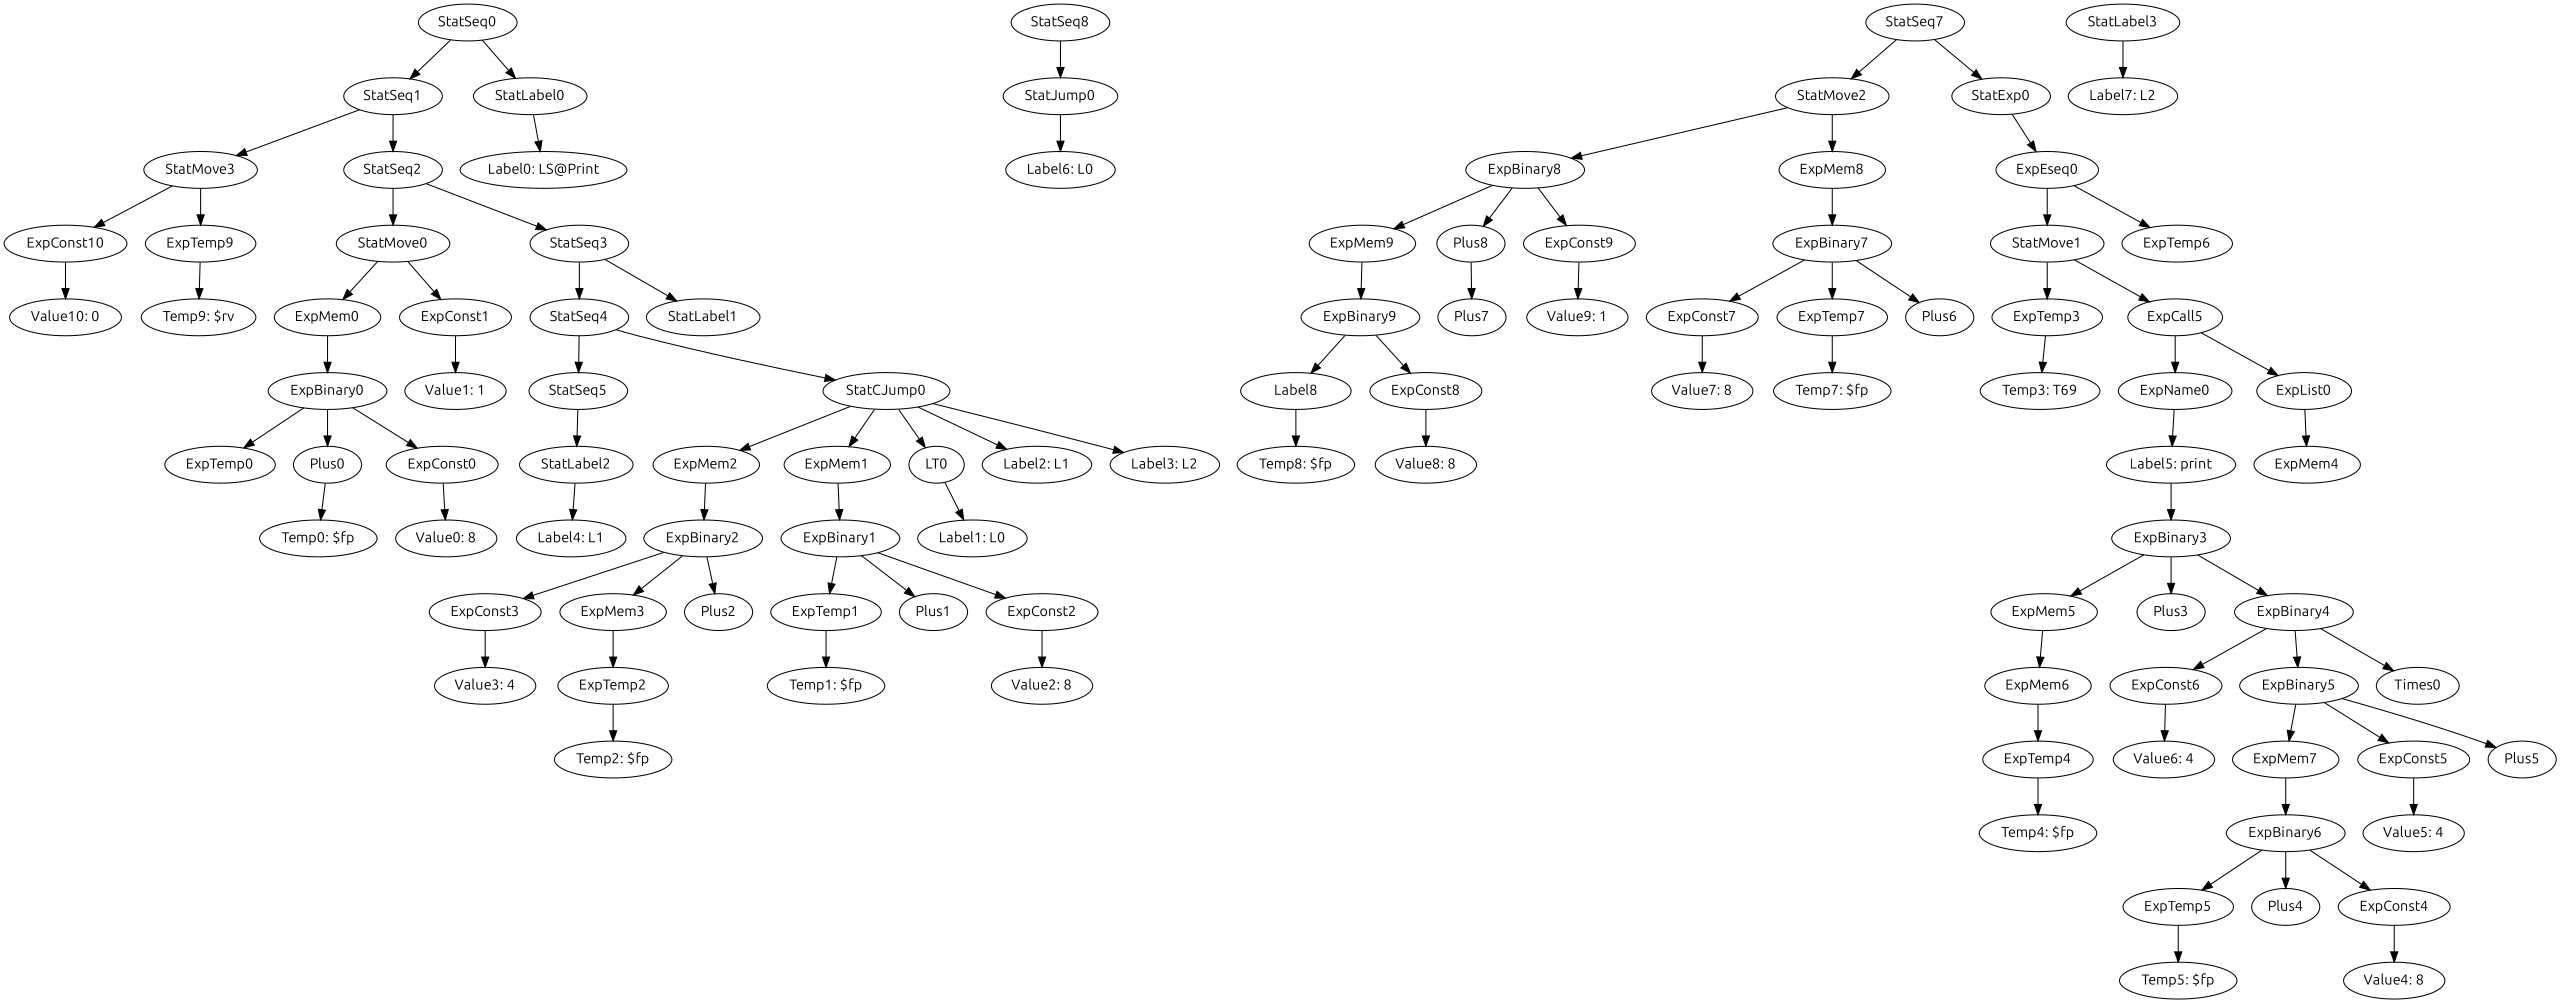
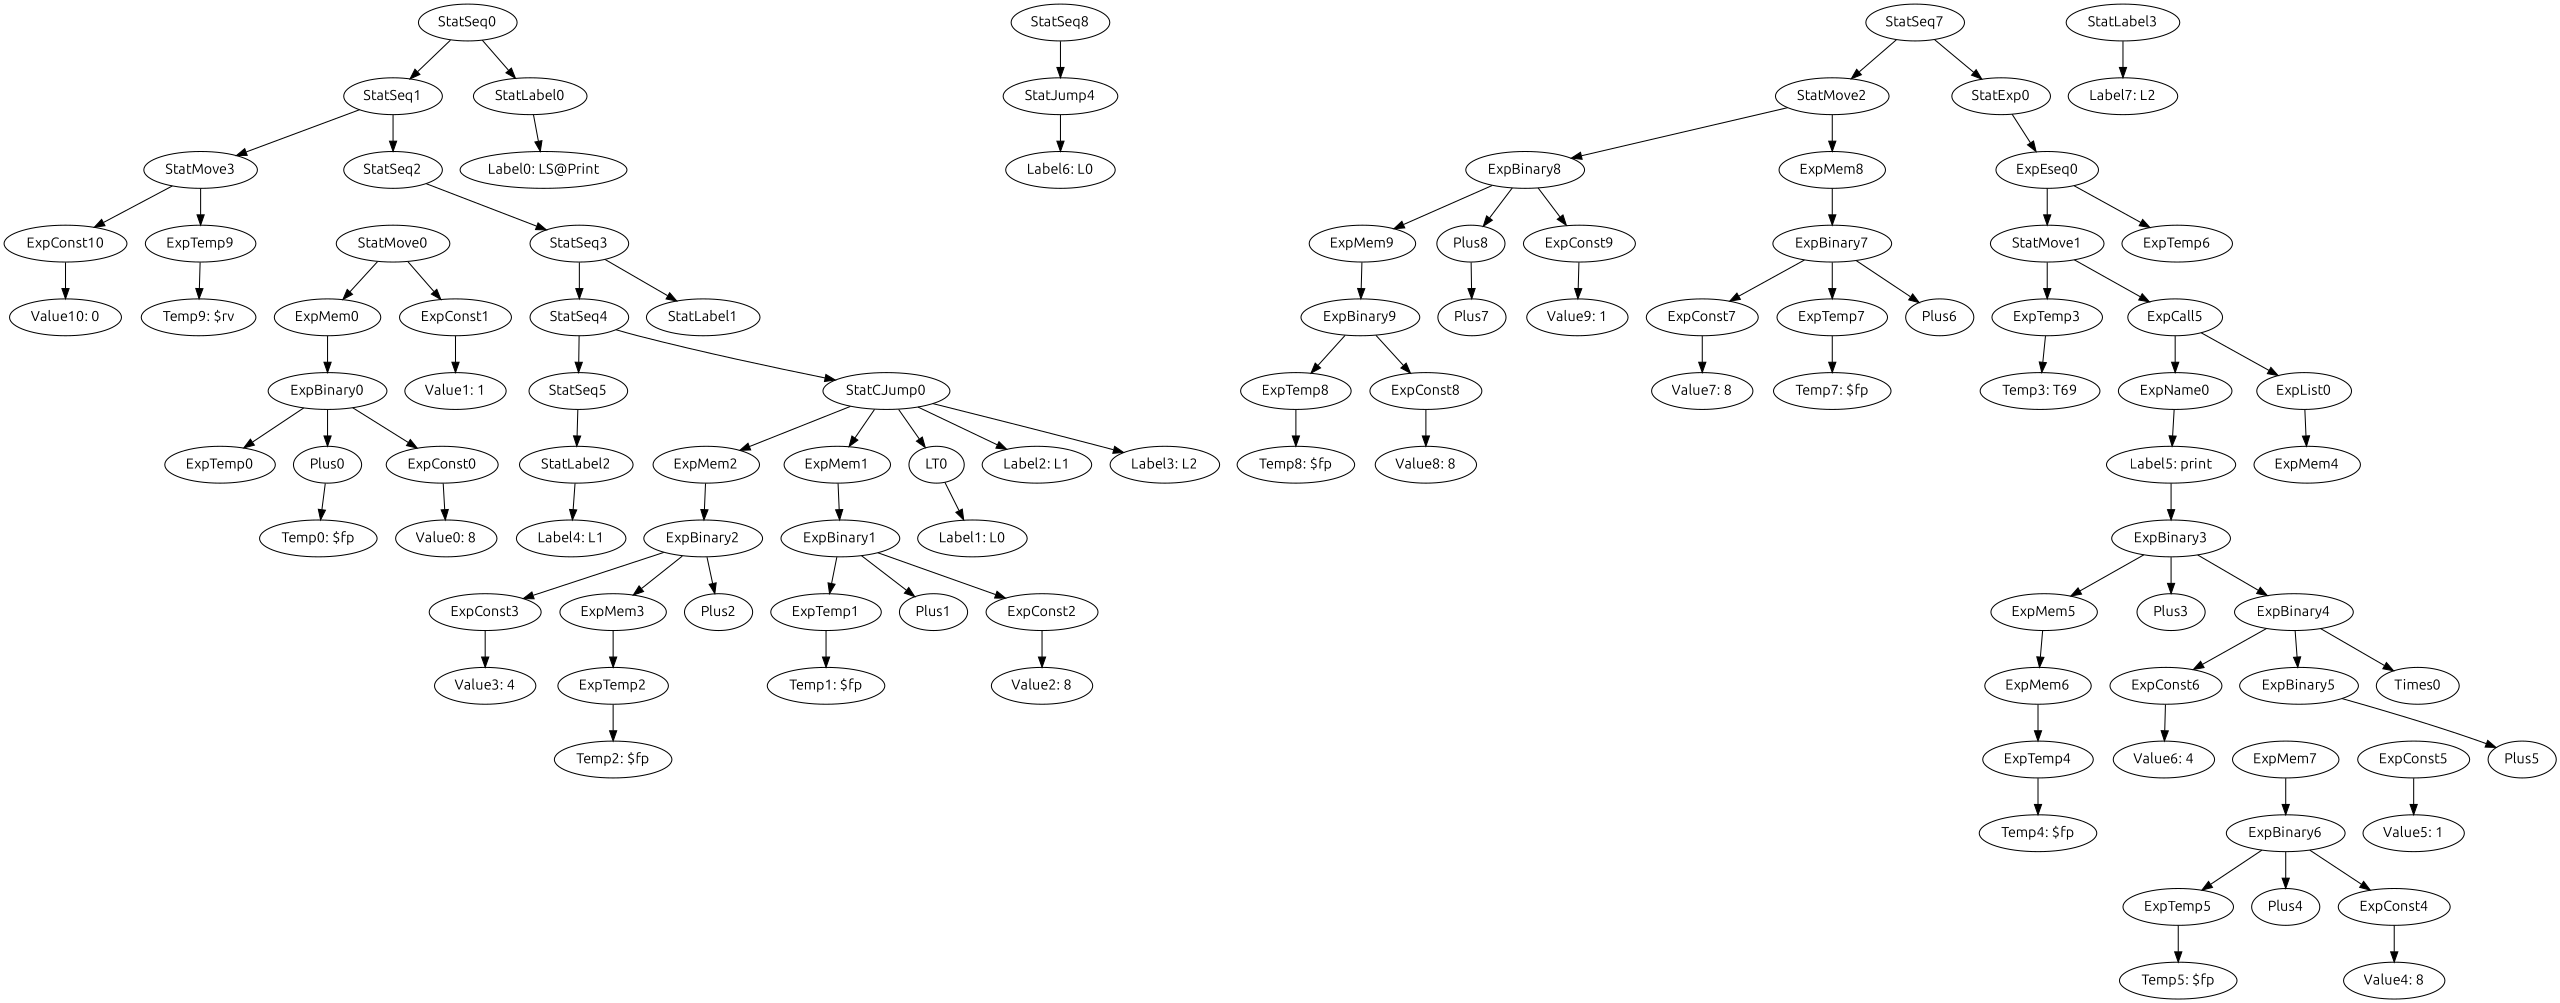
node "StatJump0": label "StatJump0" -> "StatJump4"
edge "StatSeq2" -> "StatMove0": removed
node "Label8": label "Label8" -> "ExpTemp8"
edge "ExpBinary5" -> "ExpMem7": removed
edge "ExpBinary5" -> "ExpConst5": removed
node "Value5: 4": label "Value5: 4" -> "Value5: 1"
